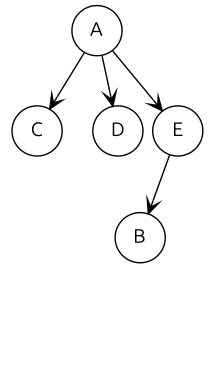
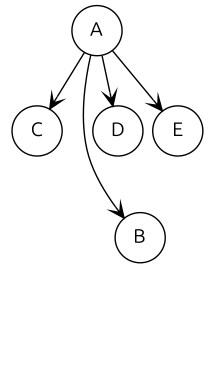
edge "E" -> "B": now "A" -> "B"
